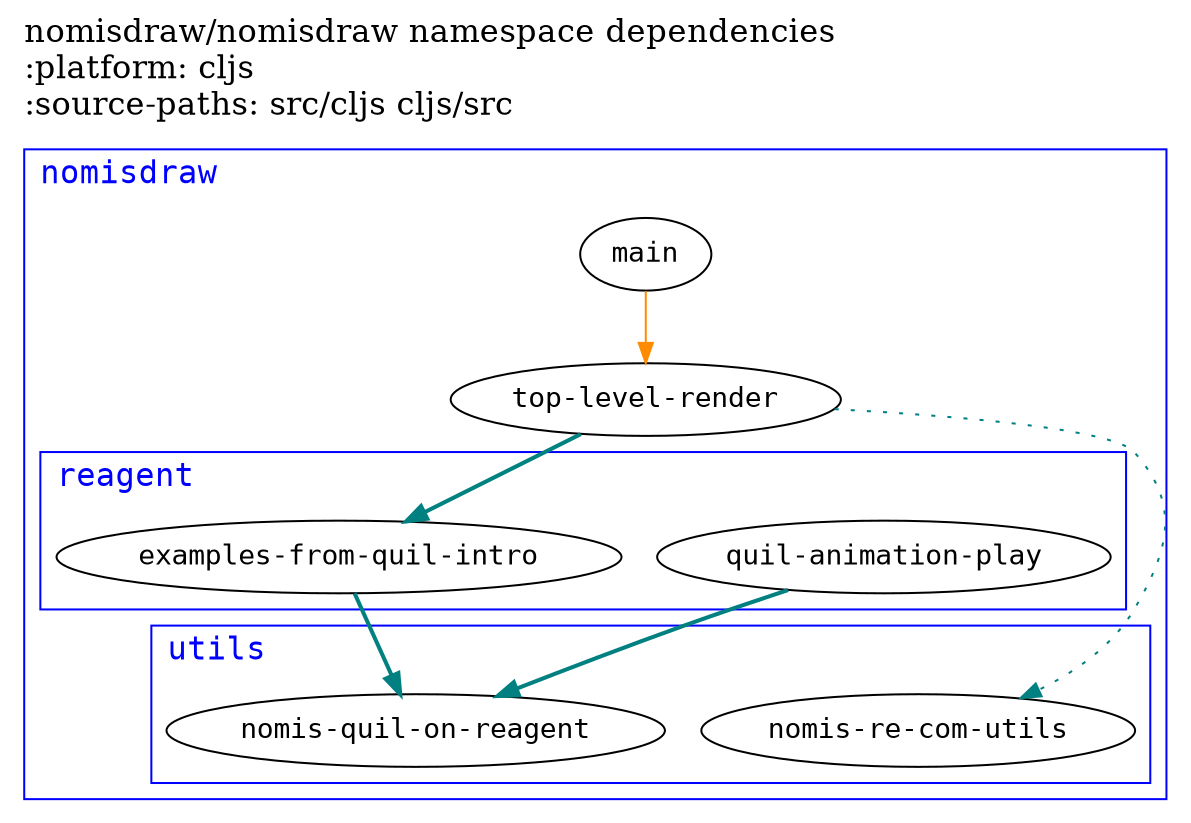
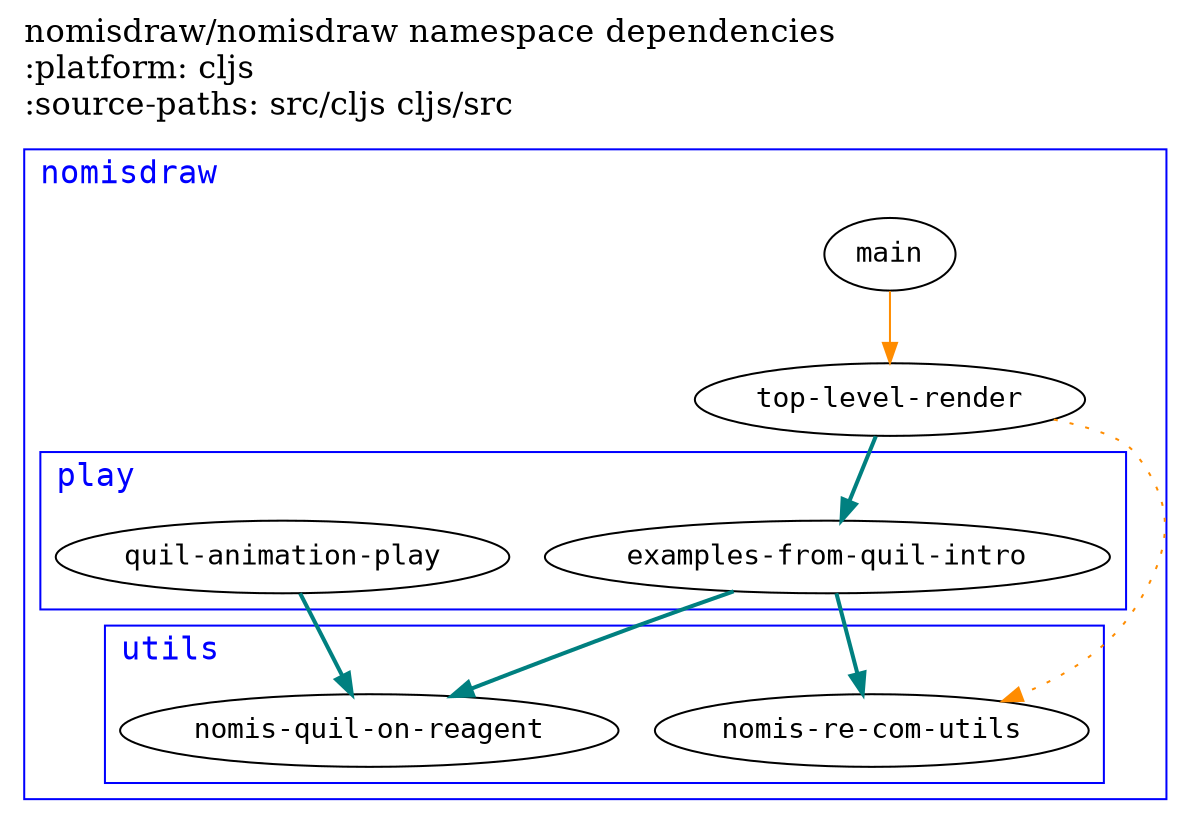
edge "top-level-render" -> "nomis-re-com-utils": color teal -> darkorange
cluster "reagent": label "reagent" -> "play"
edge "examples-from-quil-intro" -> "nomis-re-com-utils": added
